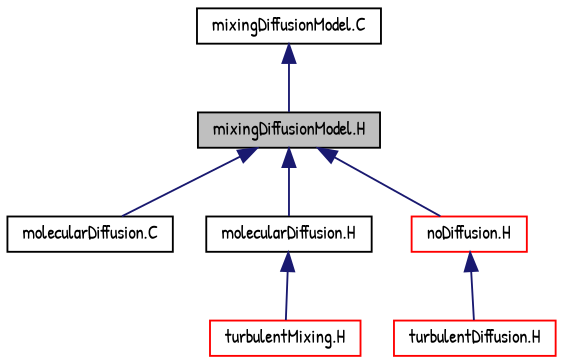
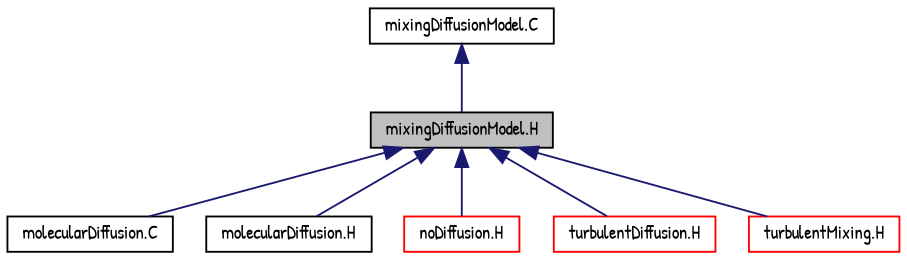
edge "turbulentMixing.H" -> "molecularDiffusion.H": now "turbulentMixing.H" -> "mixingDiffusionModel.H"
edge "turbulentDiffusion.H" -> "noDiffusion.H": now "turbulentDiffusion.H" -> "mixingDiffusionModel.H"
